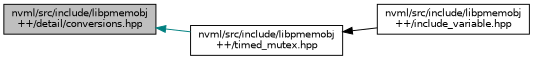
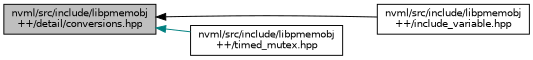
edge "nvml/src/include/libpmemobj ++/include_variable.hpp" -> "nvml/src/include/libpmemobj ++/timed_mutex.hpp": now "nvml/src/include/libpmemobj ++/include_variable.hpp" -> "nvml/src/include/libpmemobj ++/detail/conversions.hpp"
